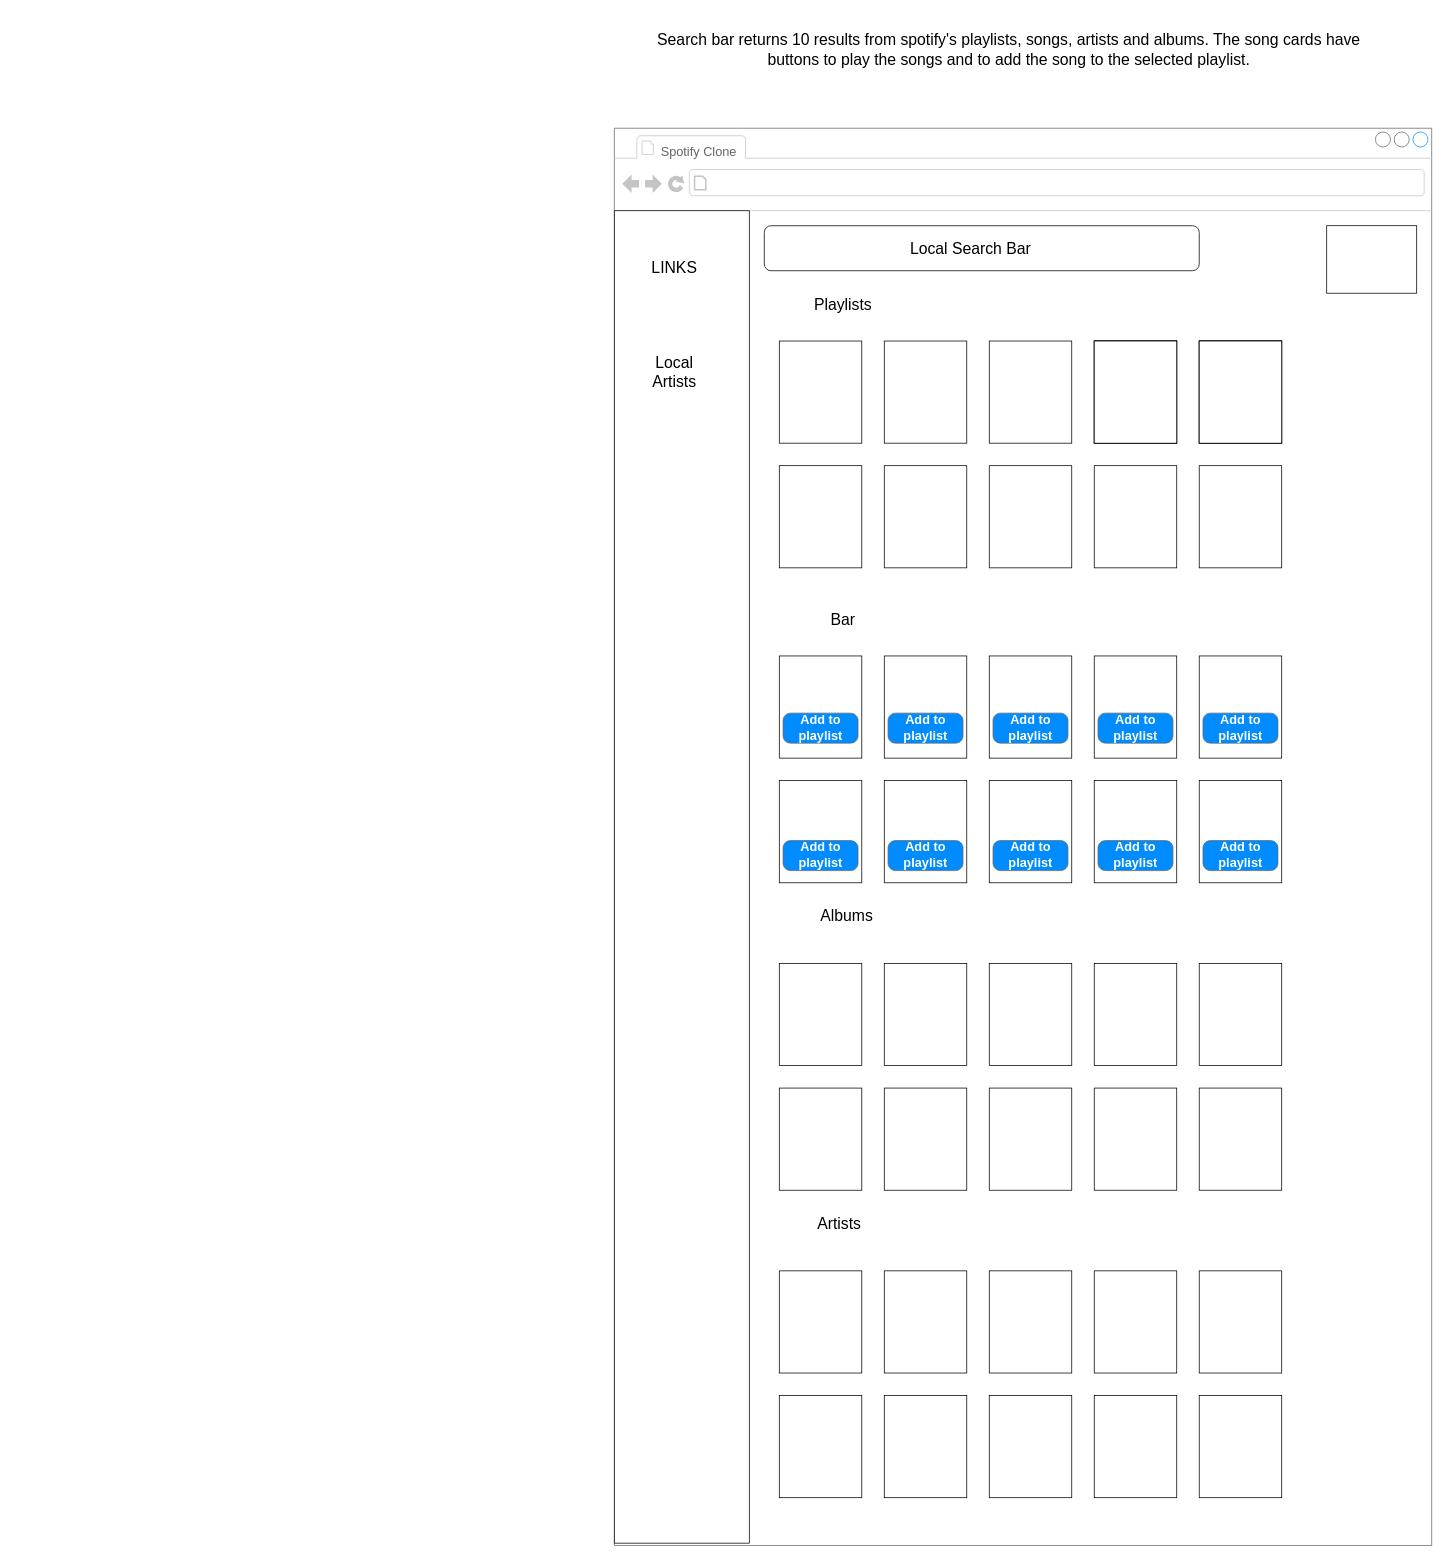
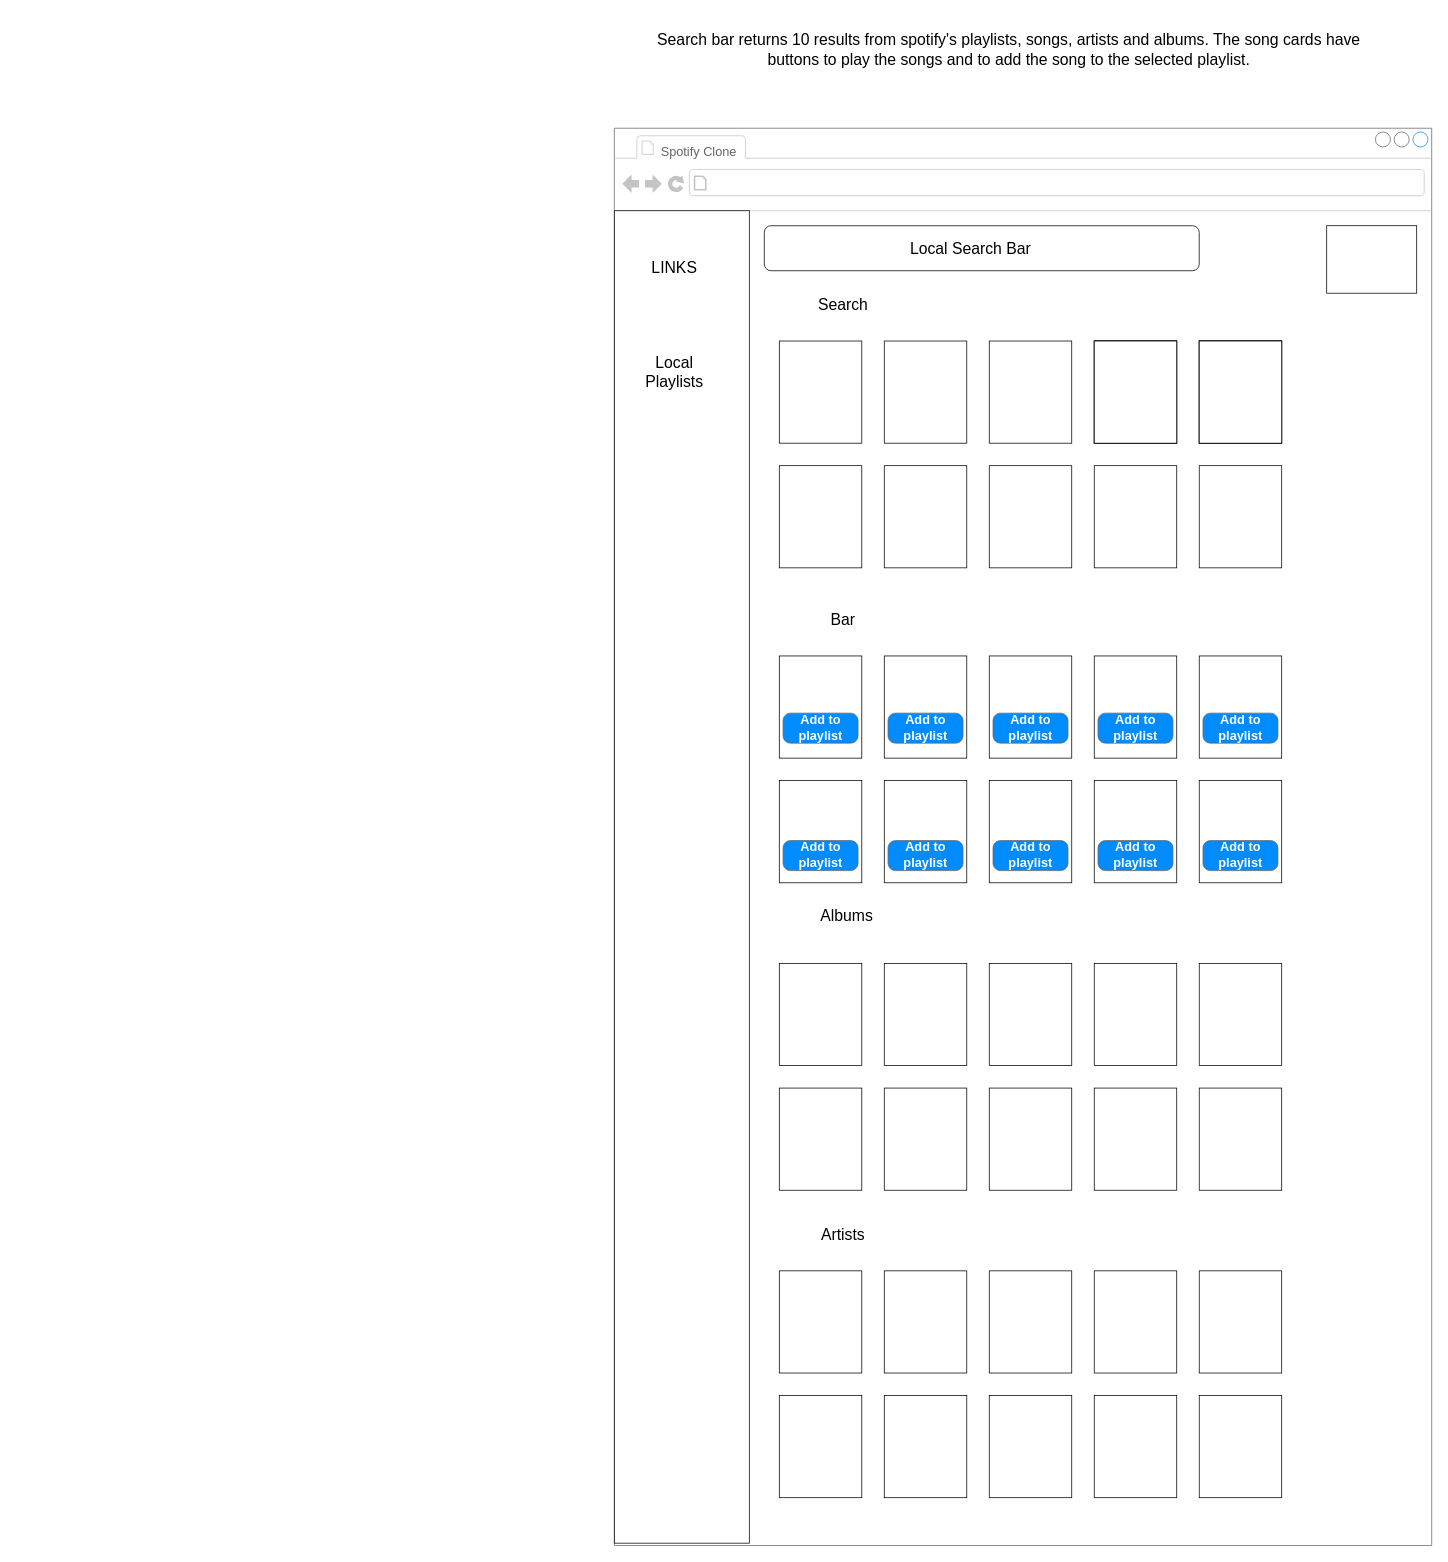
node "Playlists": label "Playlists" -> "Search"
node "Local Artists": label "Local Artists" -> "Local Playlists"
node "Artists": moved (839, 1223) -> (843, 1234)
